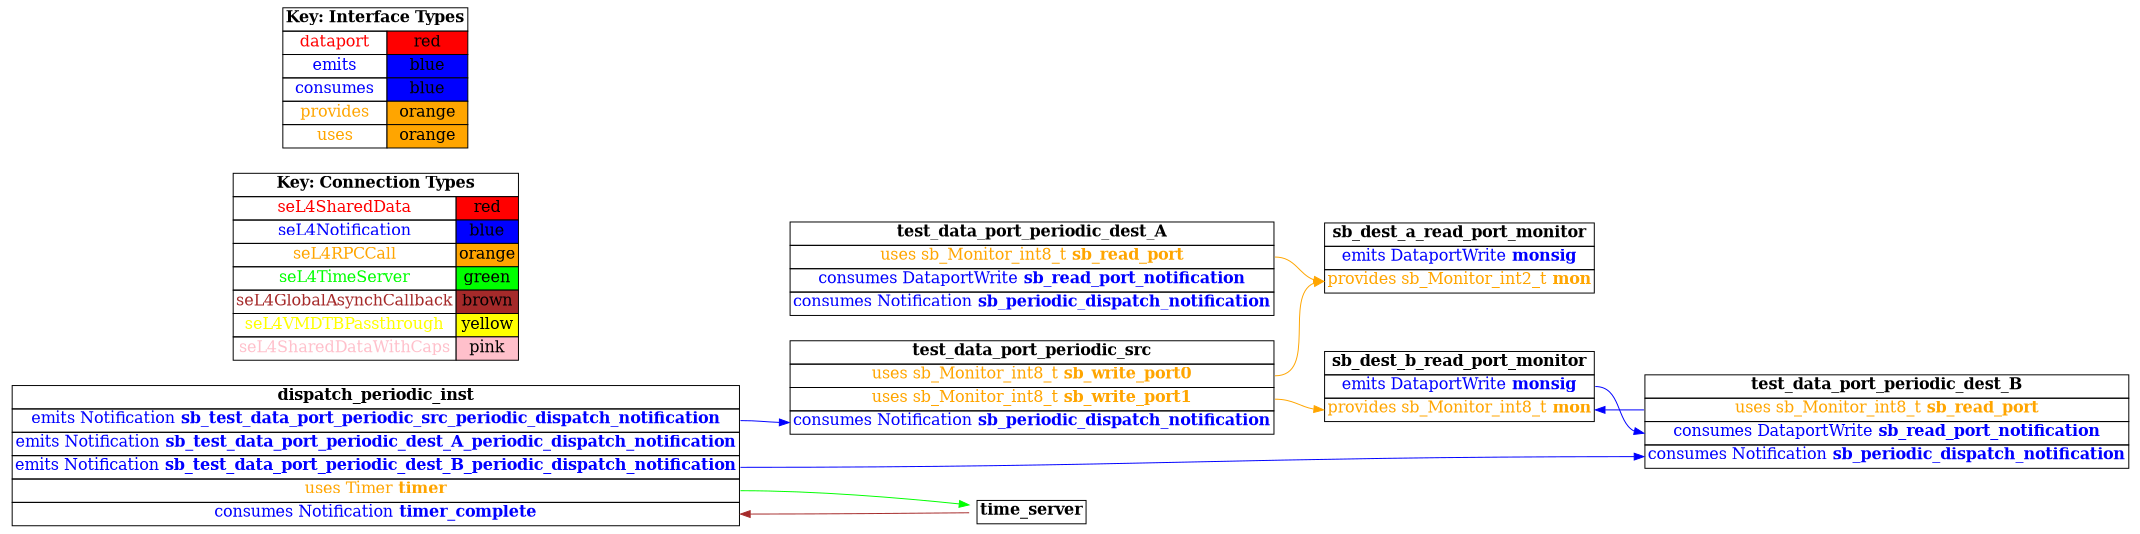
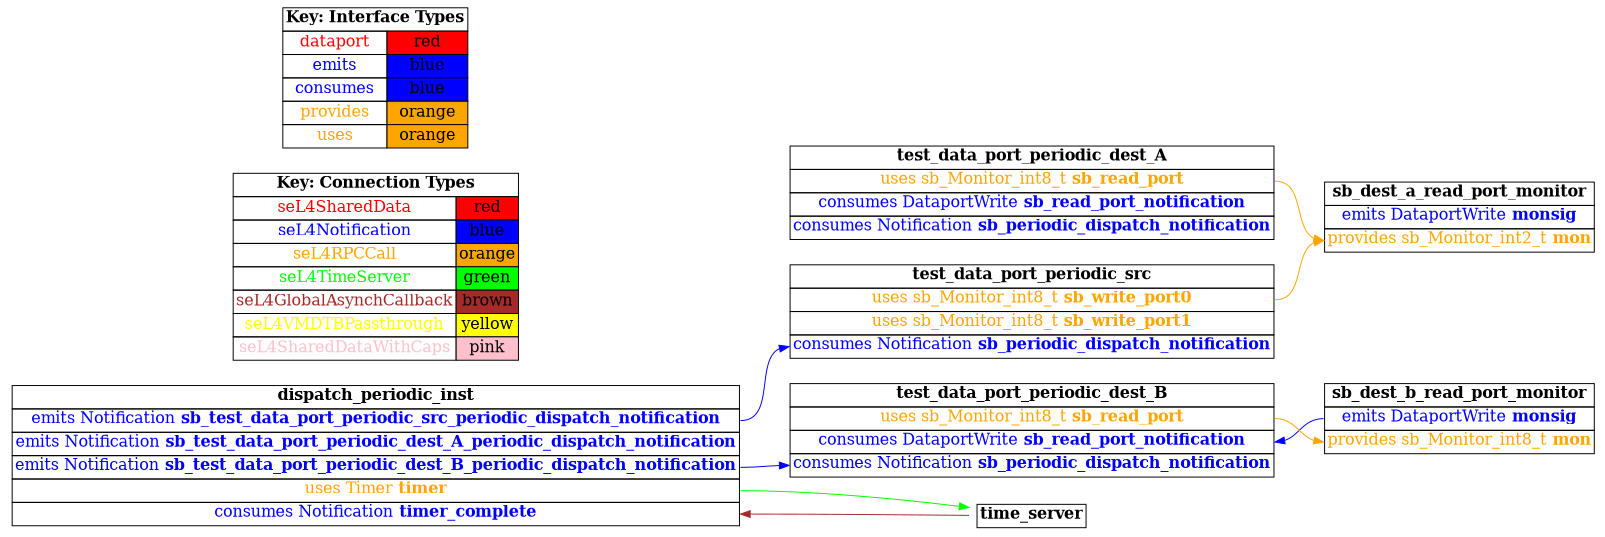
edge "test_data_port_periodic_src" -> "sb_dest_b_read_port_monitor": removed
edge "test_data_port_periodic_dest_B" -> "sb_dest_b_read_port_monitor": color blue -> orange
